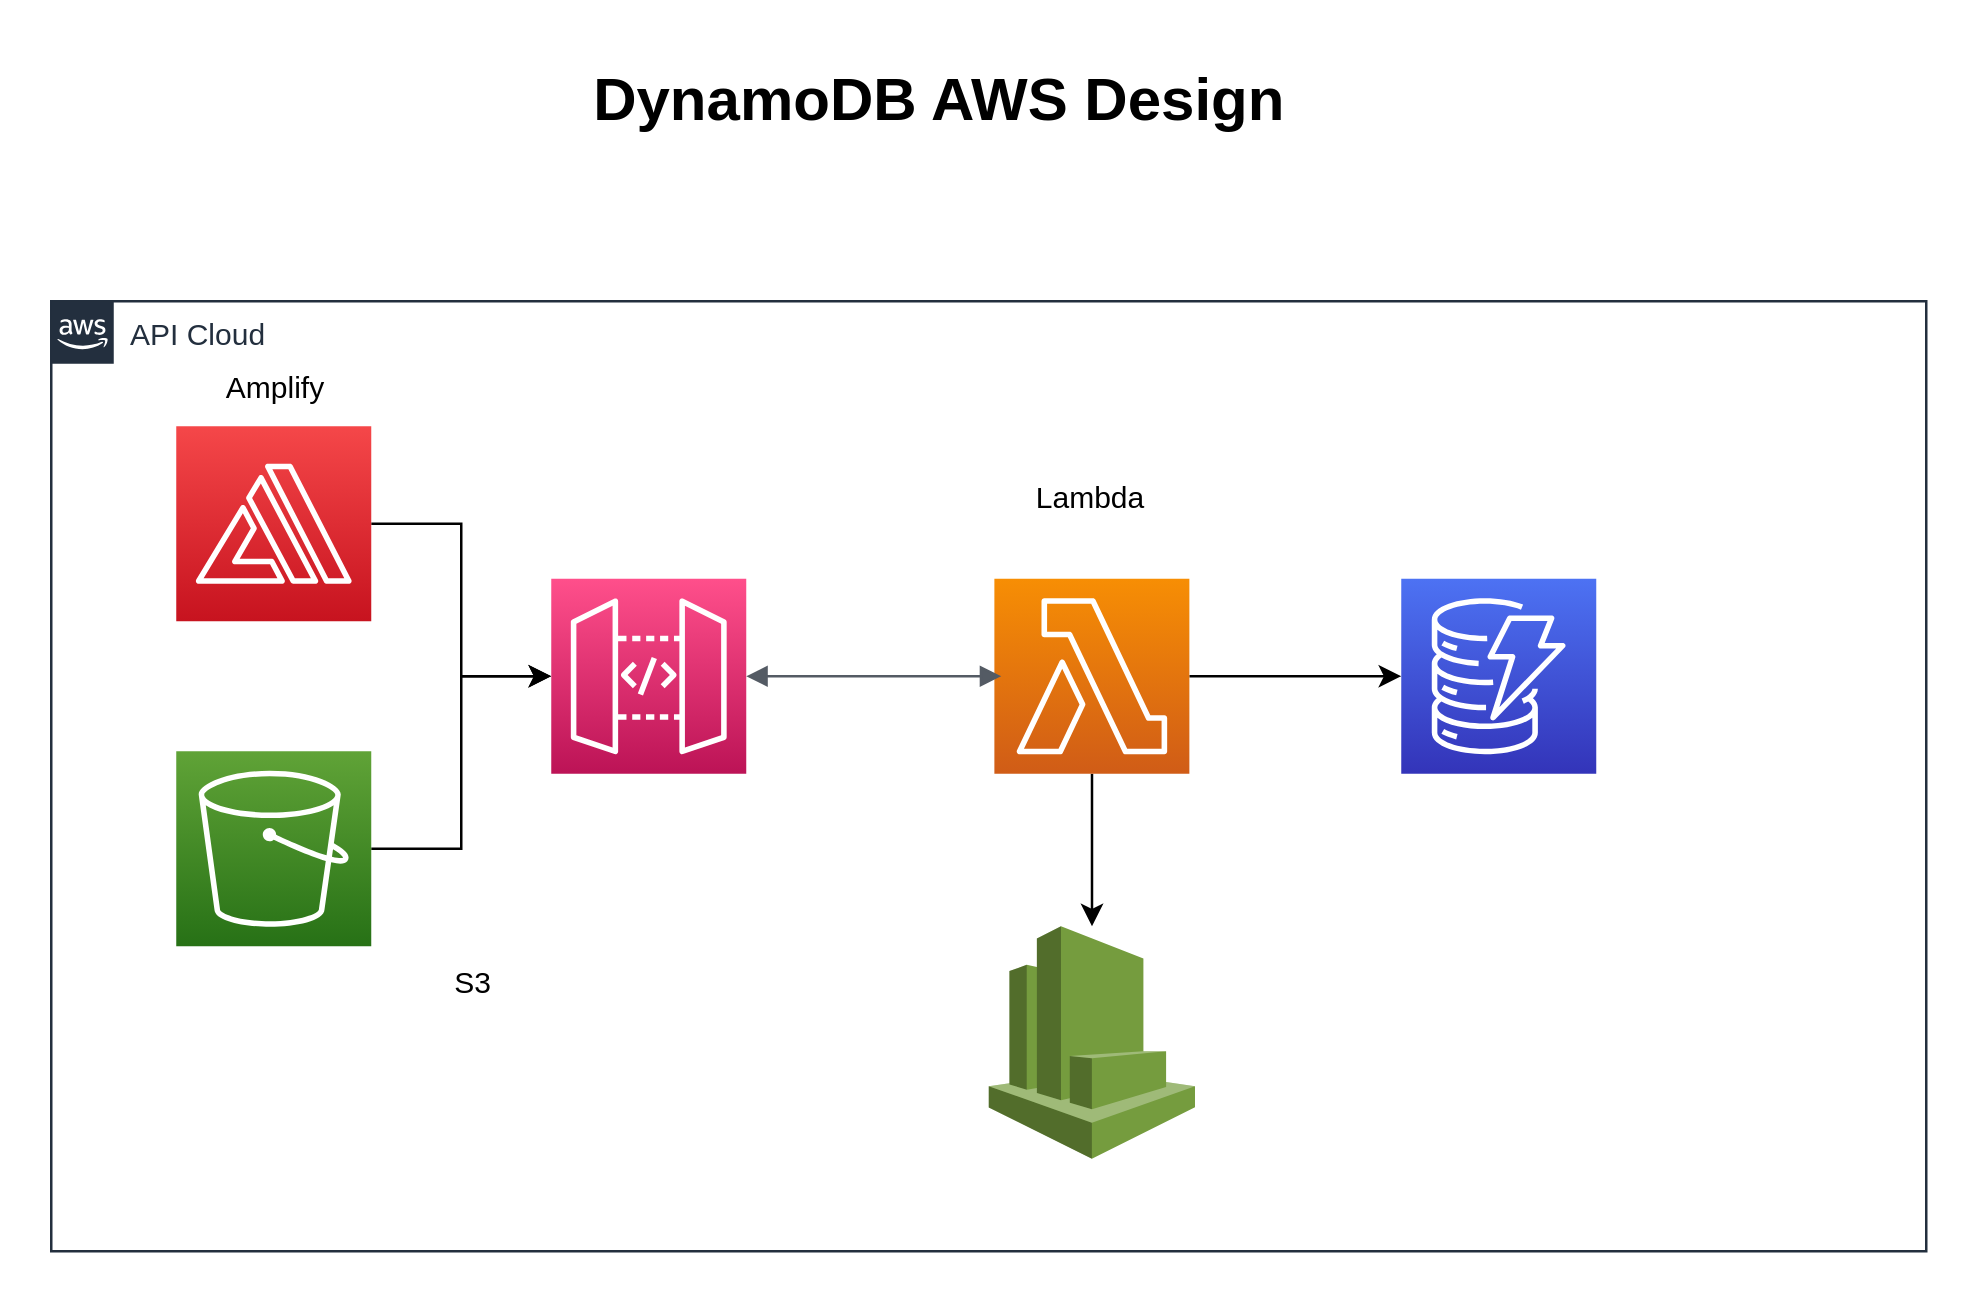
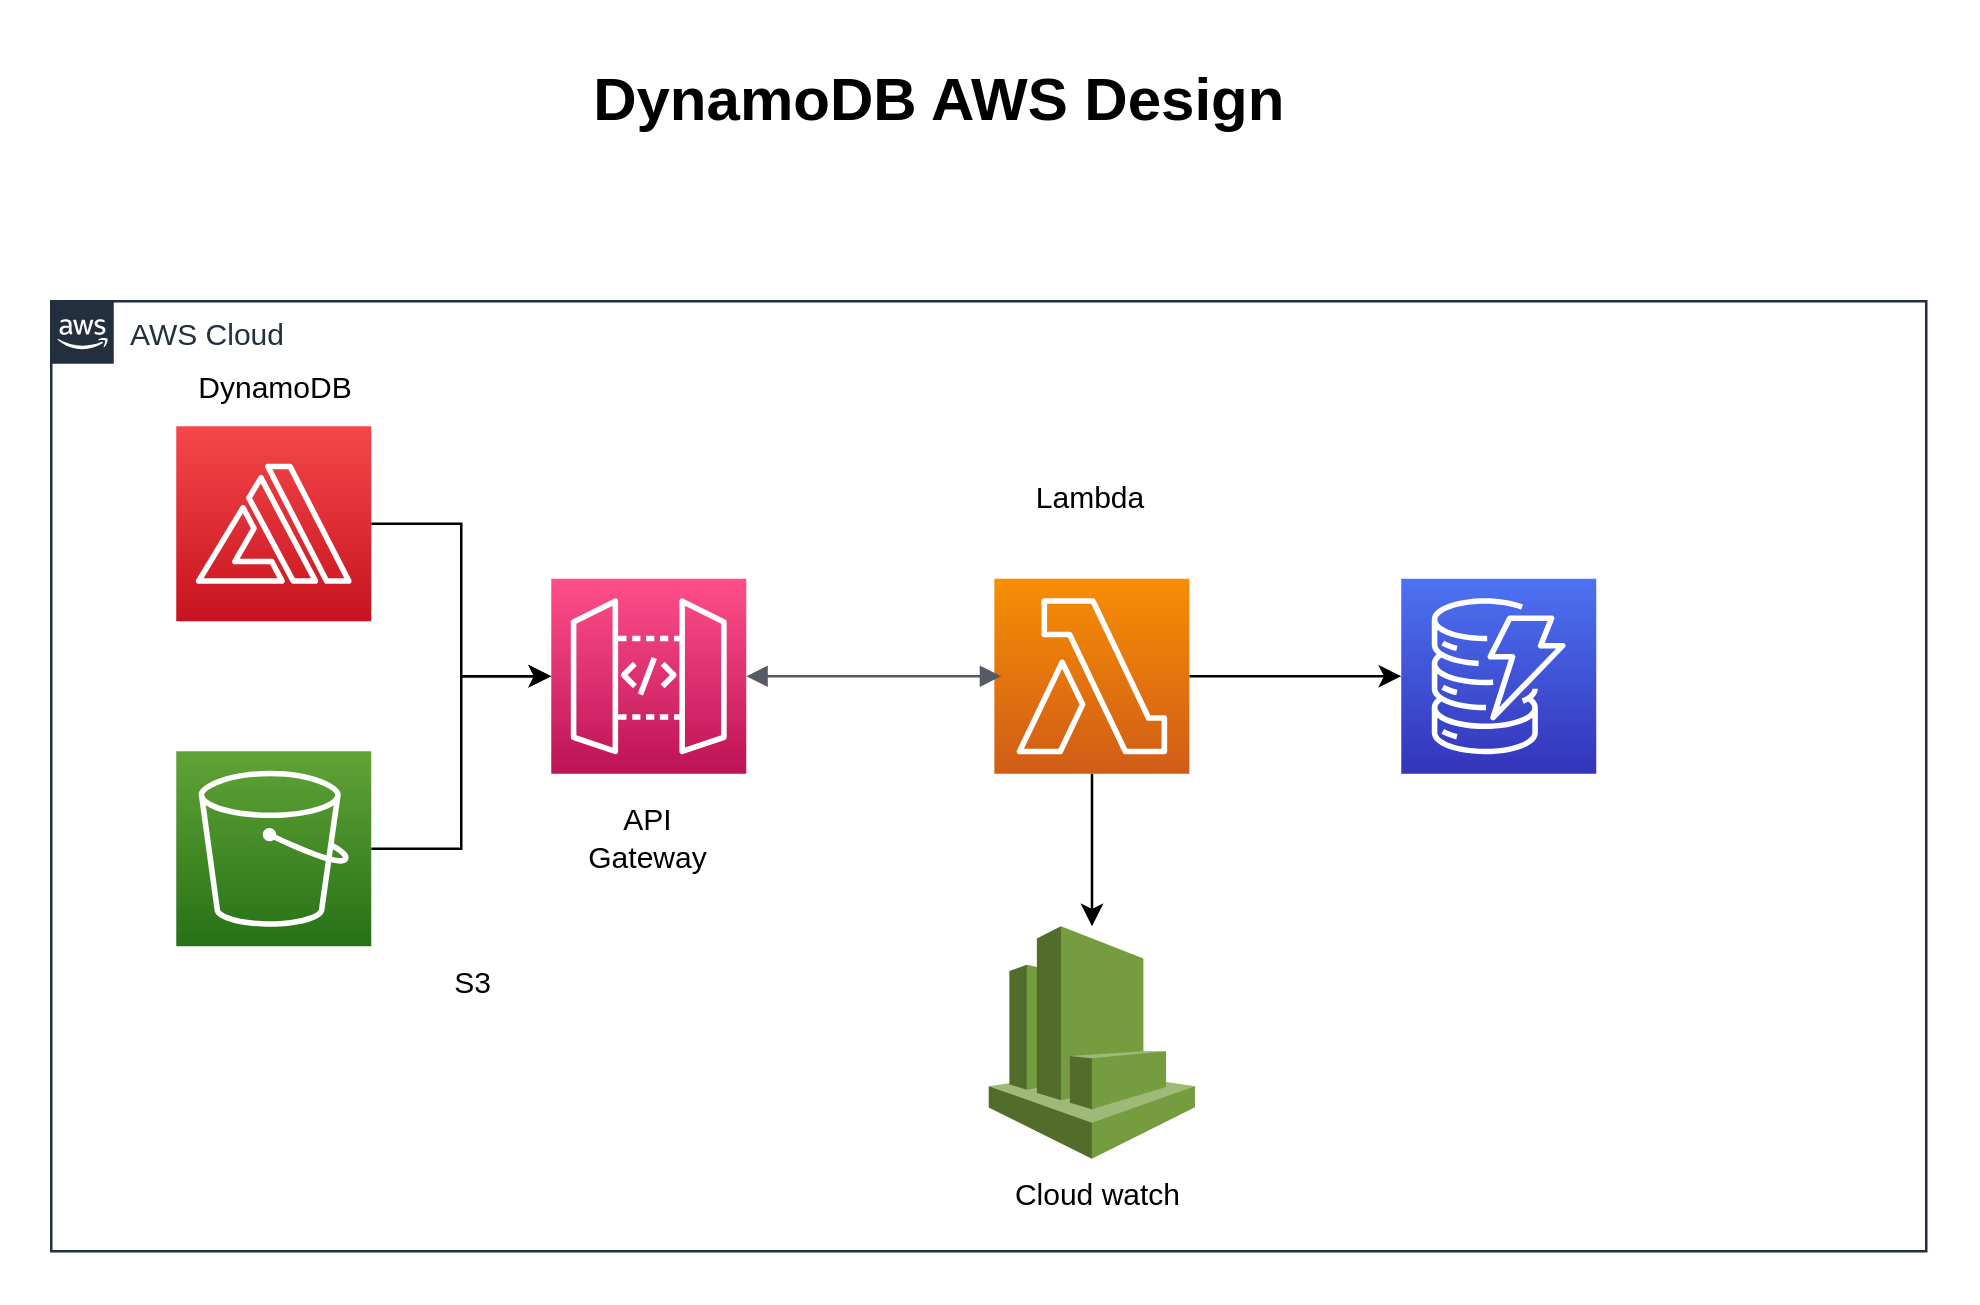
node "API Cloud": label "API Cloud" -> "AWS Cloud"
node "Amplify": label "Amplify" -> "DynamoDB"
node "API Gateway": added
node "Cloud watch": added
